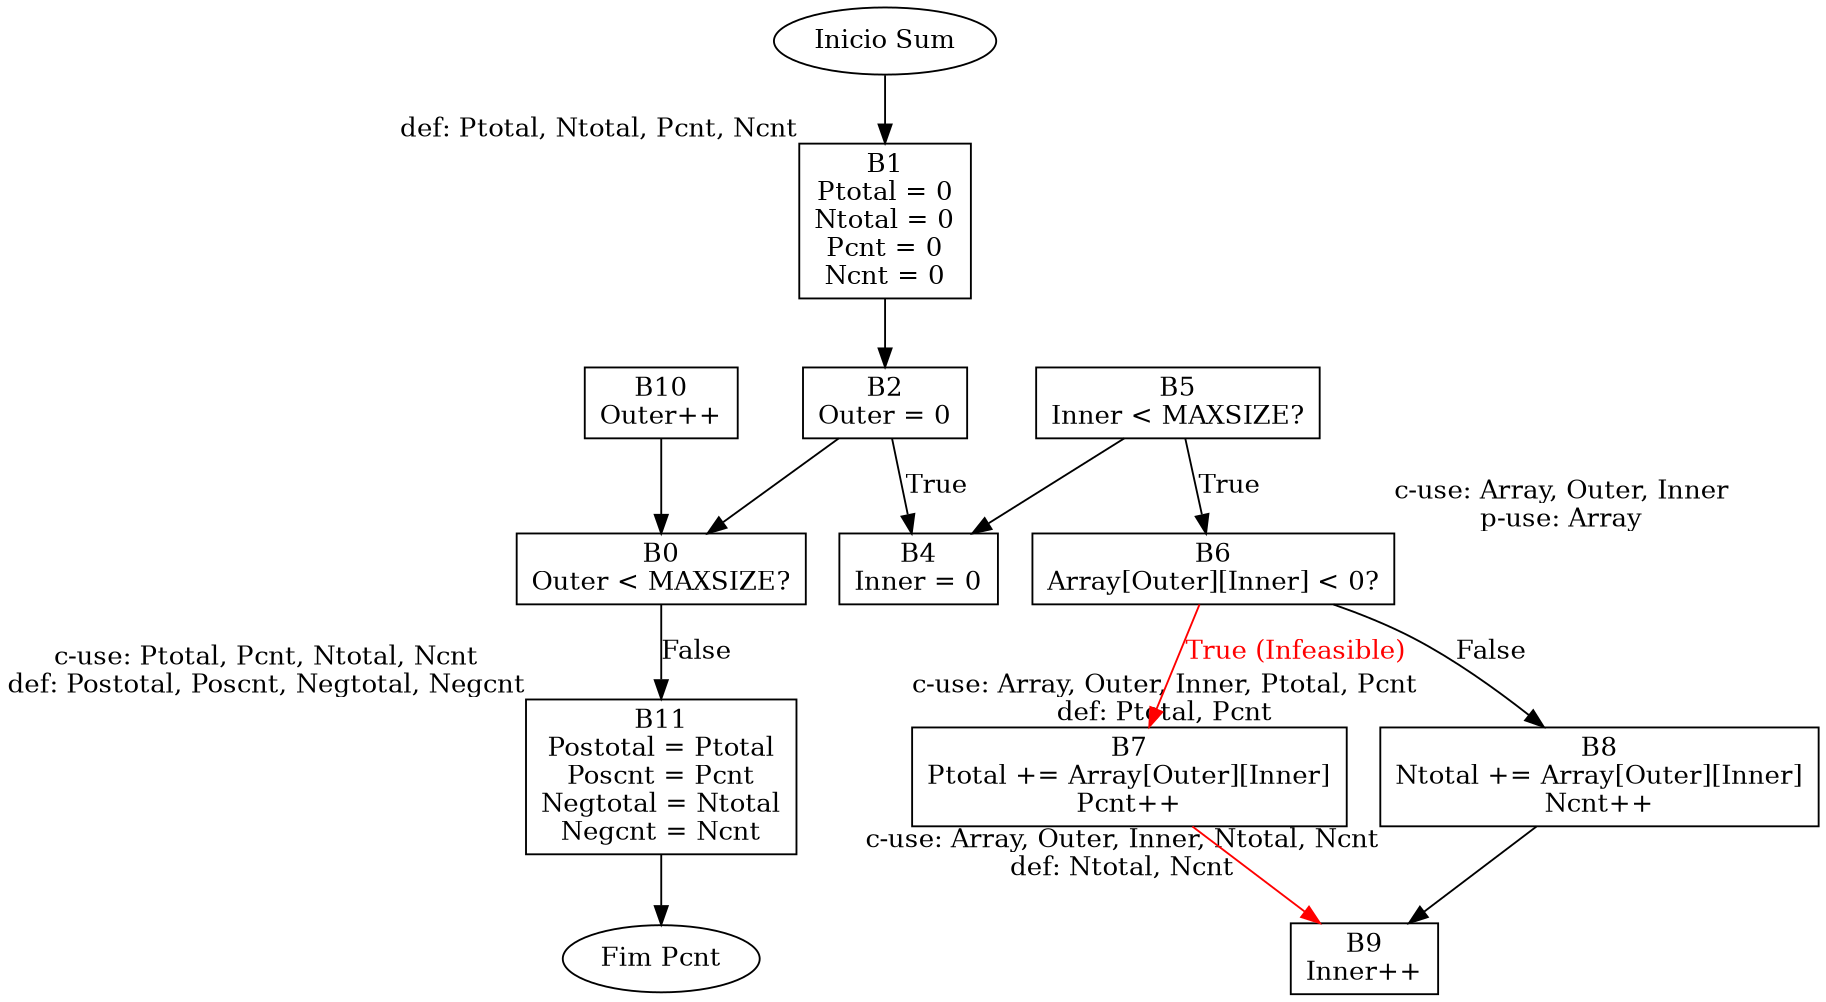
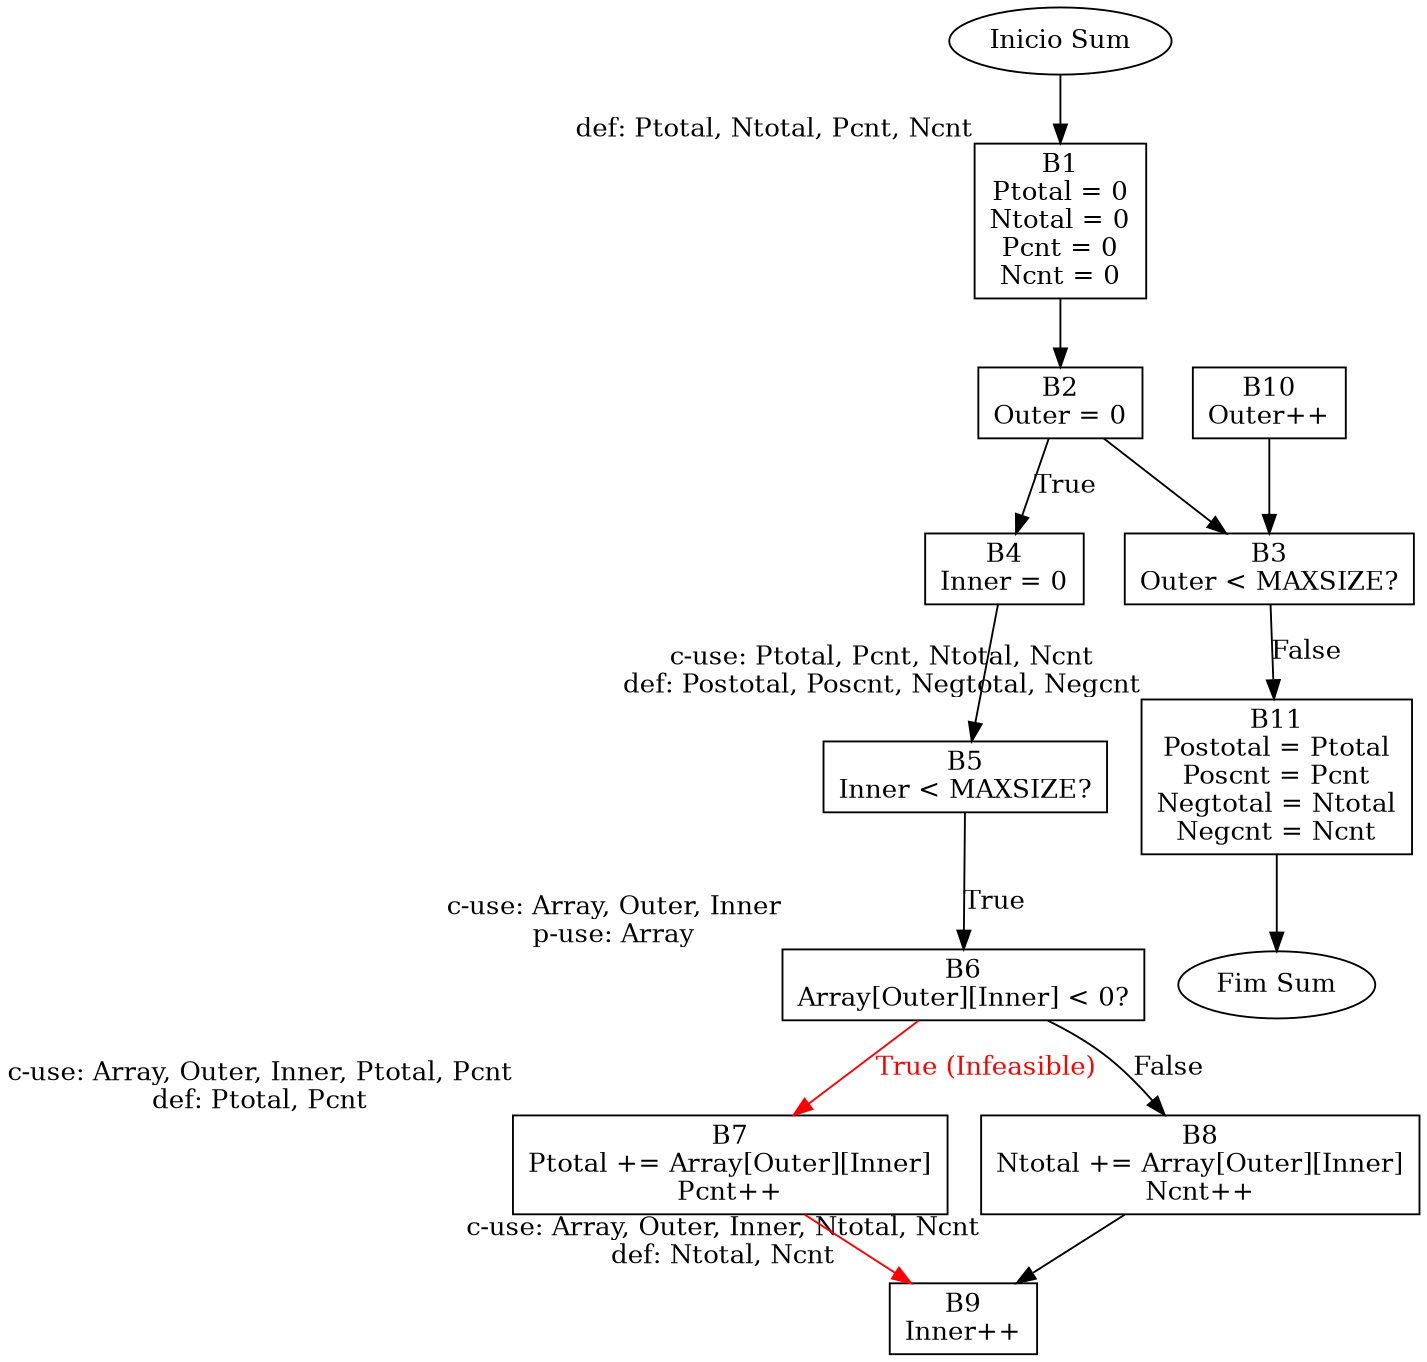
edge "B5 Inner < MAXSIZE?" -> "B4 Inner = 0": reversed
node "B0 Outer < MAXSIZE?": label "B0 Outer < MAXSIZE?" -> "B3 Outer < MAXSIZE?"
node "Fim Pcnt": label "Fim Pcnt" -> "Fim Sum"
